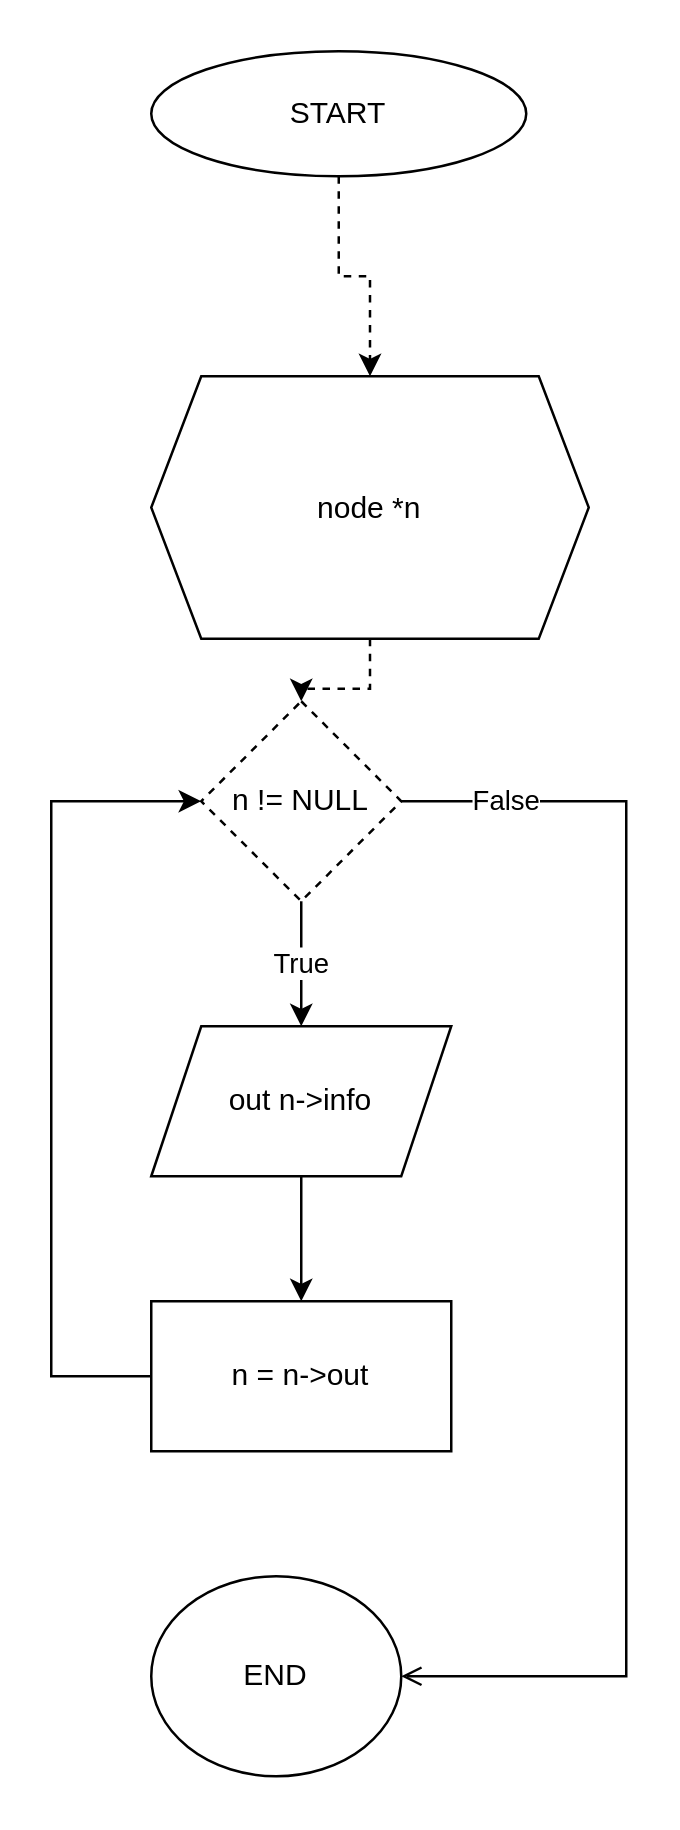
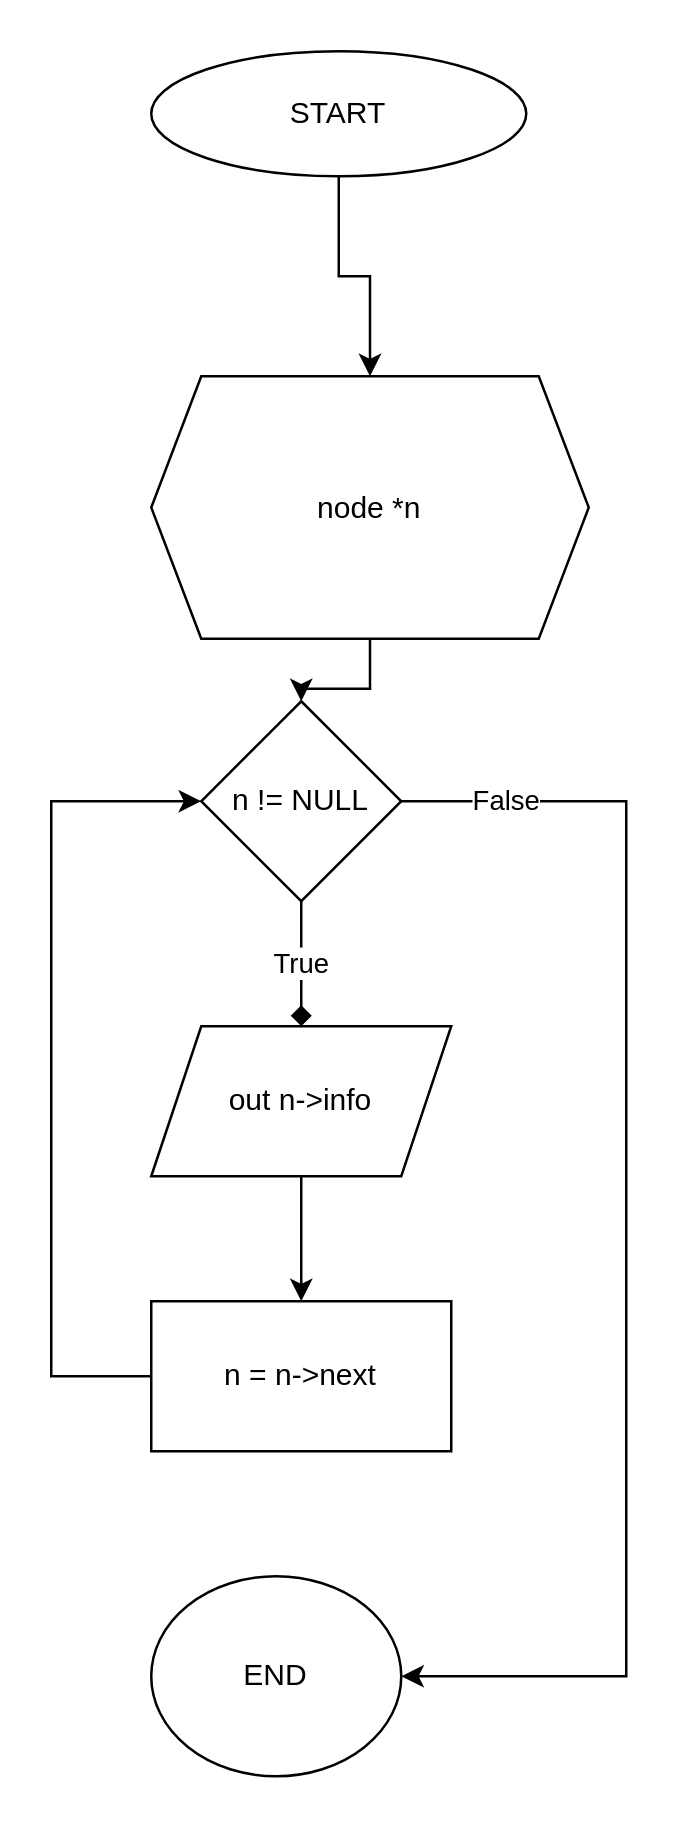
edge "START" -> "node *n": style dashed -> solid
edge "node *n" -> "n != NULL": style dashed -> solid
node "n != NULL": style dashed -> solid
edge "n != NULL" -> "out n->info": arrowhead classic -> diamond
node "n = n->out": label "n = n->out" -> "n = n->next"
edge "n != NULL" -> "END": arrowhead open -> classic
